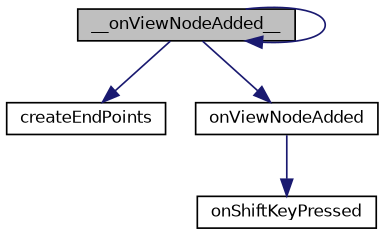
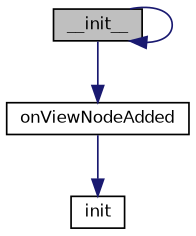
node "__onViewNodeAdded__": label "__onViewNodeAdded__" -> "__init__"
node "createEndPoints": removed
node "onShiftKeyPressed": label "onShiftKeyPressed" -> "init"
